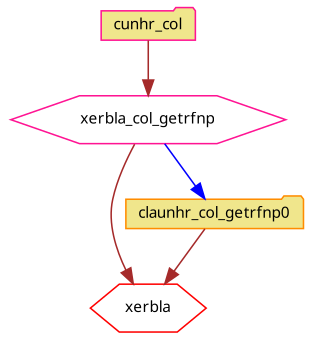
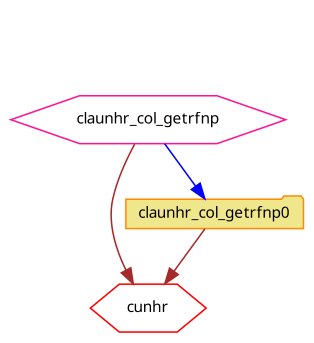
node "cunhr_col": removed
node "xerbla_col_getrfnp": label "xerbla_col_getrfnp" -> "claunhr_col_getrfnp"
node "xerbla": label "xerbla" -> "cunhr"
